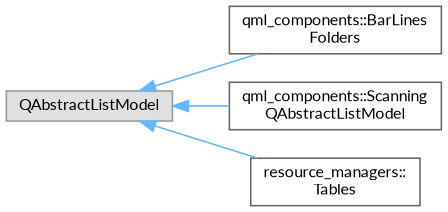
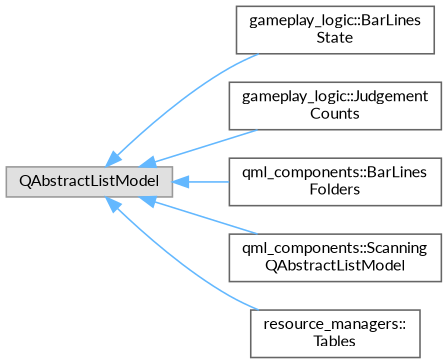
node "gameplay_logic::BarLines State": added
node "gameplay_logic::Judgement Counts": added
